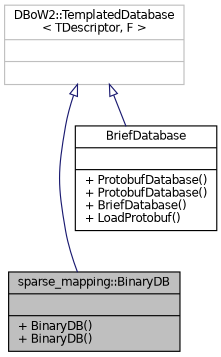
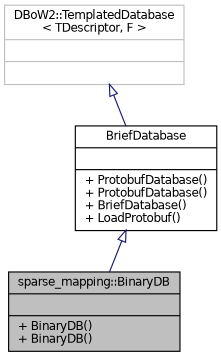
edge "sparse_mapping::BinaryDB" -> "DBoW2::TemplatedDatabase": now "sparse_mapping::BinaryDB" -> "BriefDatabase"
